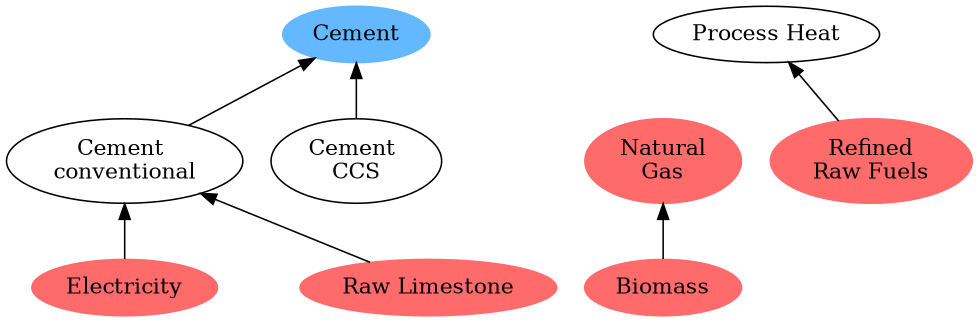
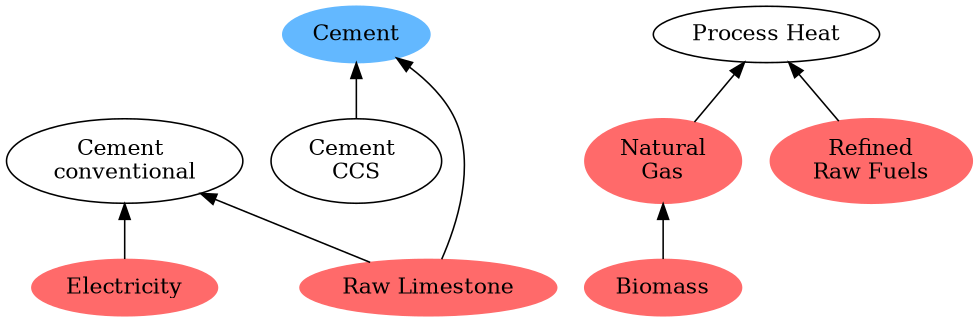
edge "Cement conventional" -> "Cement": now "Raw Limestone" -> "Cement"
edge "Natural Gas" -> "Process Heat": added
